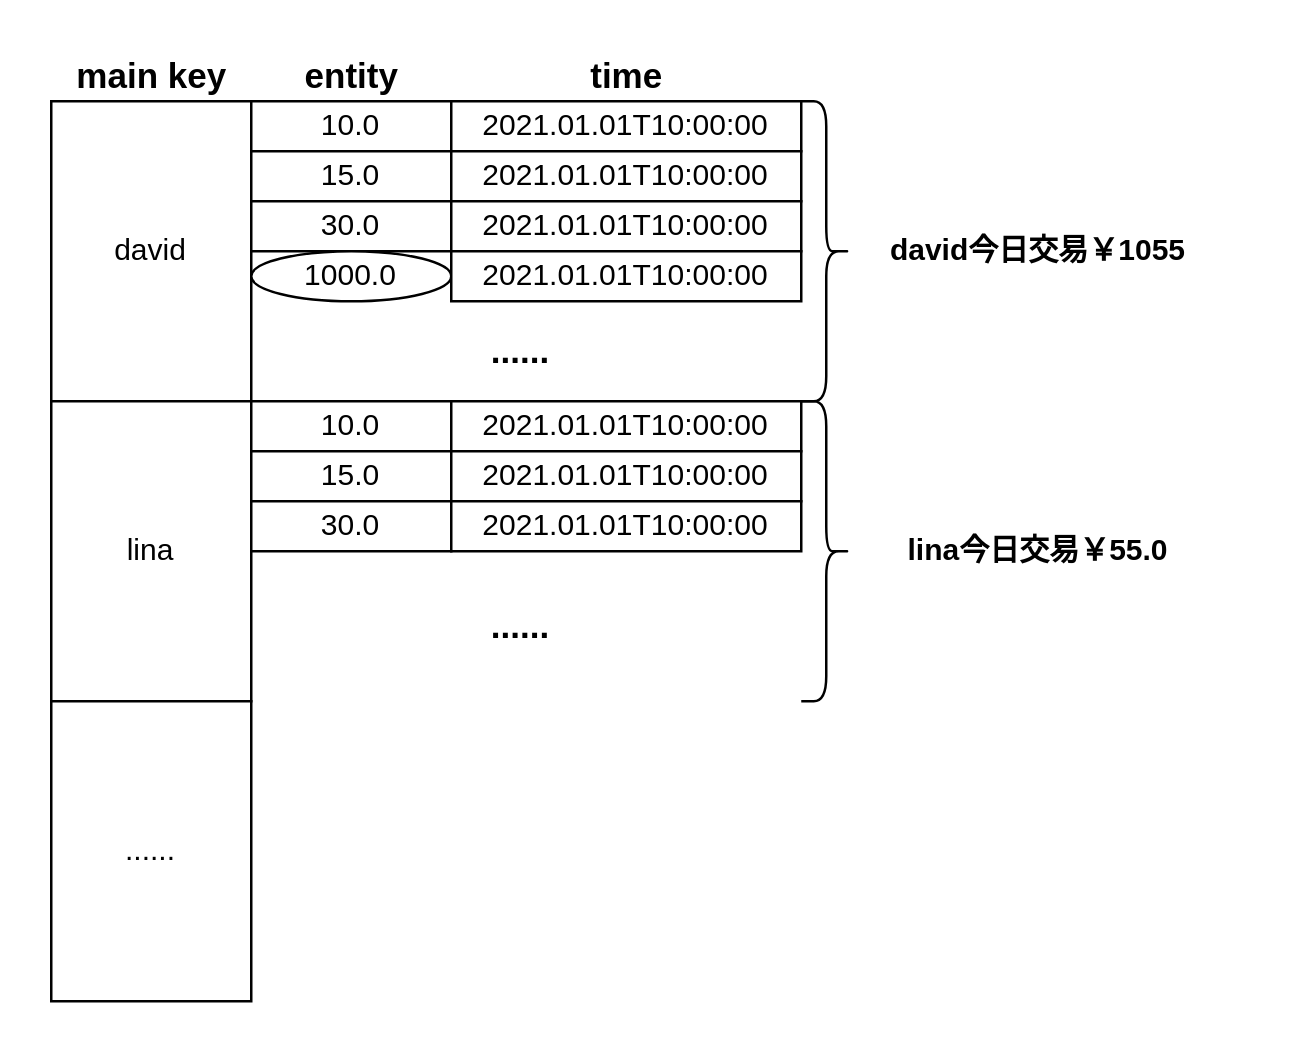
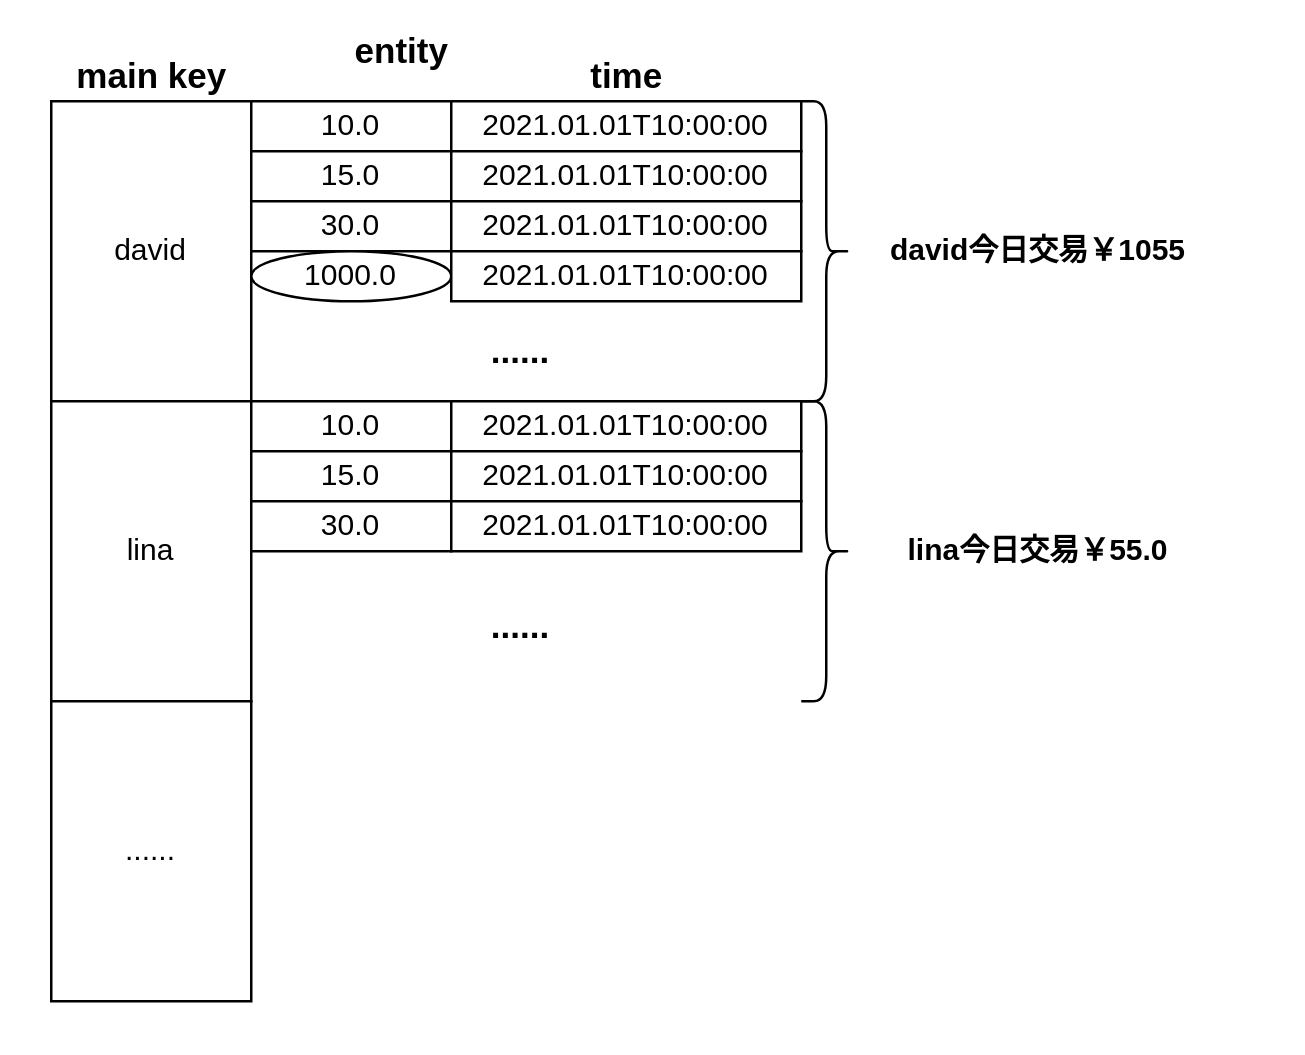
node "entity": moved (351, 76) -> (401, 51)
